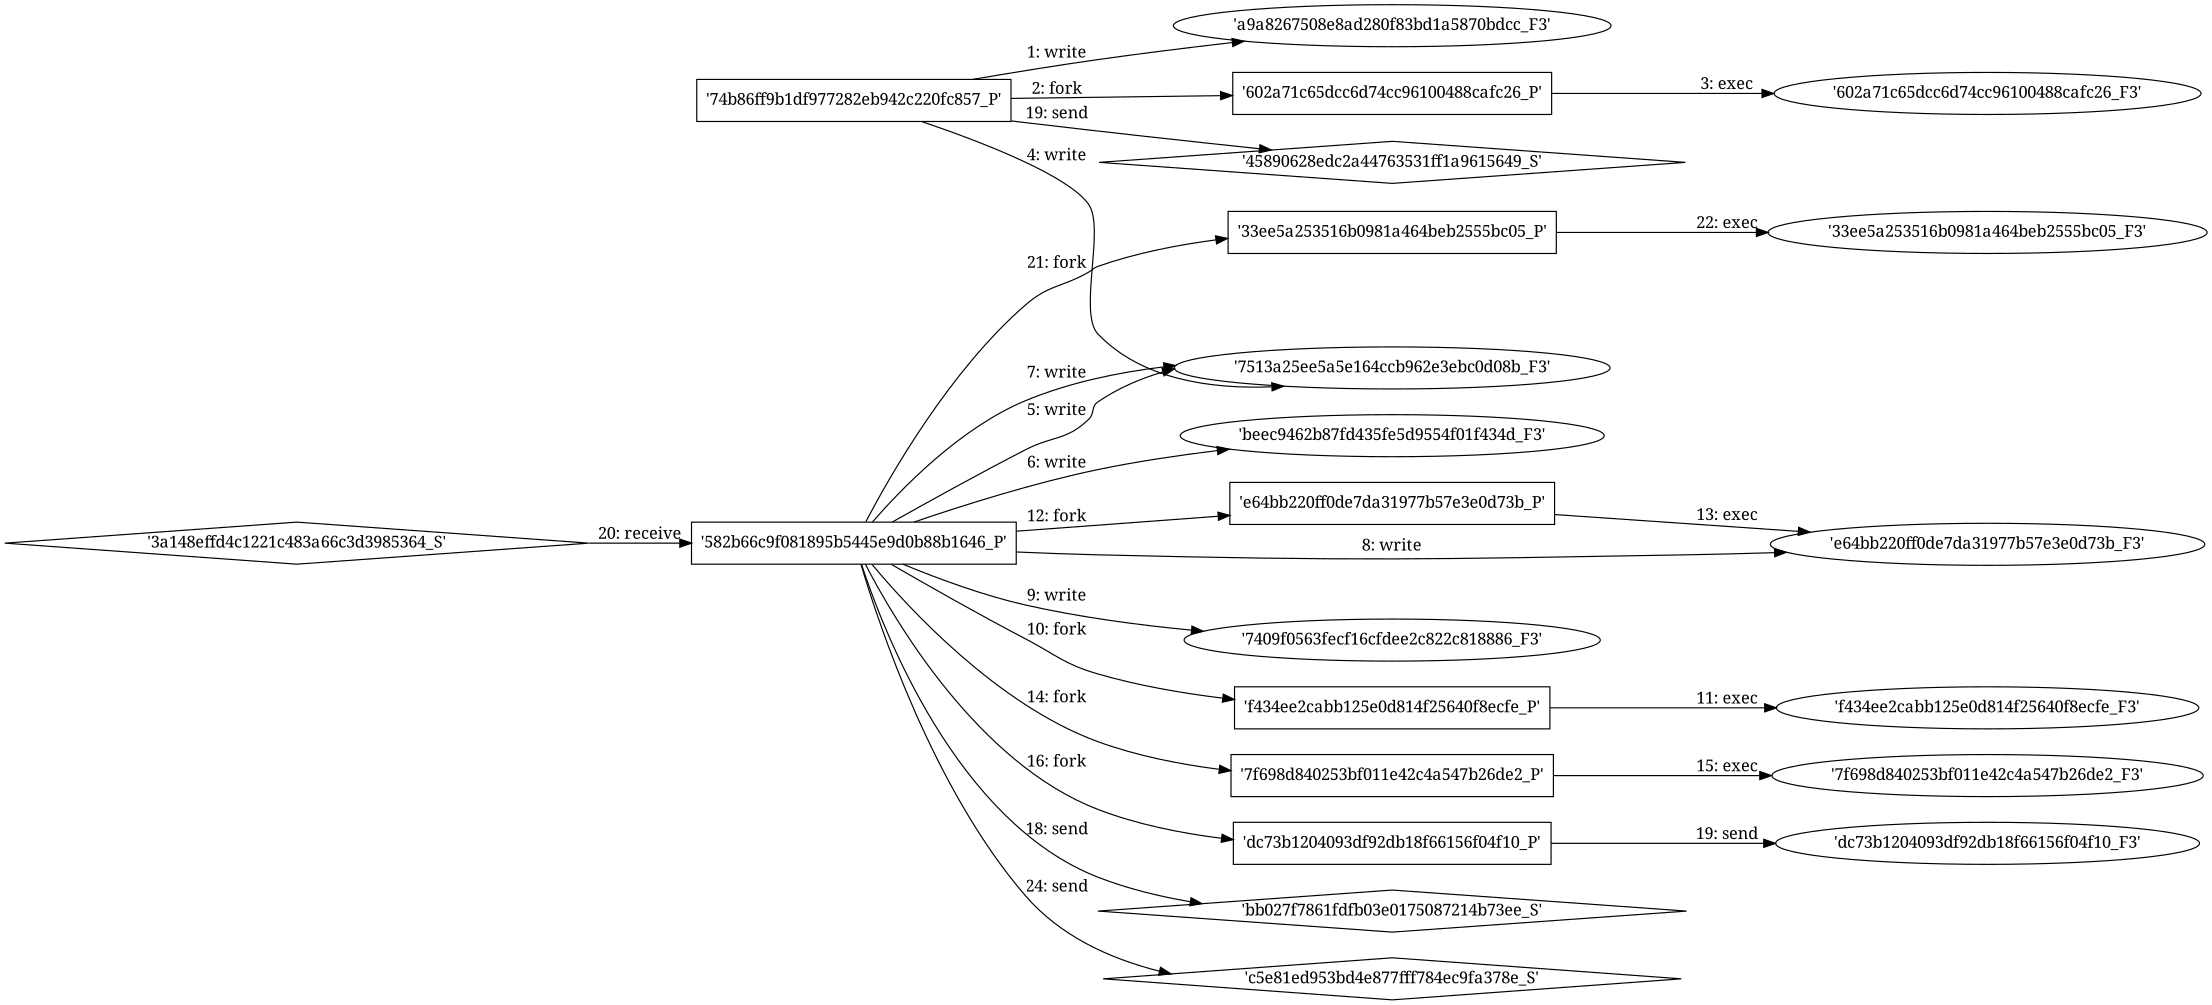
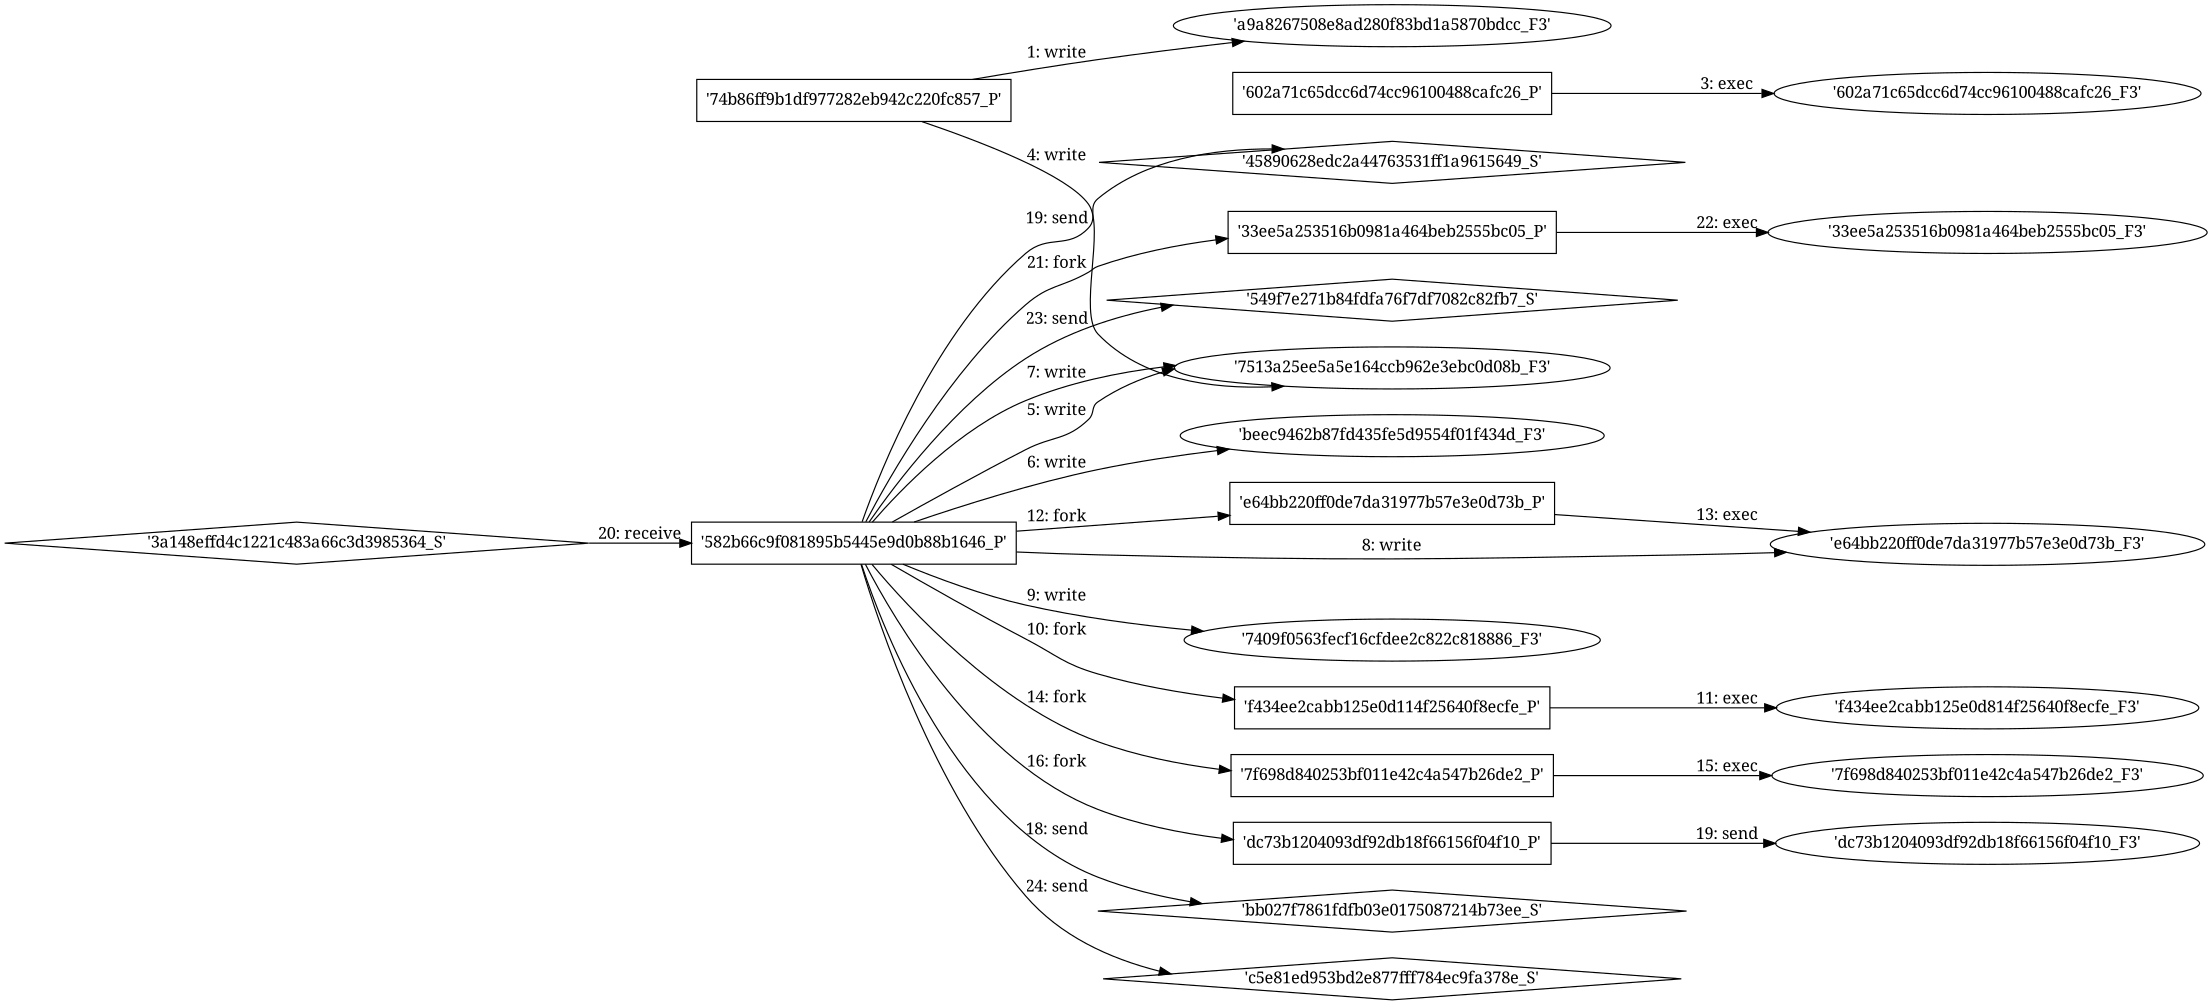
edge "'74b86ff9b1df977282eb942c220fc857_P'" -> "'602a71c65dcc6d74cc96100488cafc26_P'": removed, label "2: fork"
edge "'74b86ff9b1df977282eb942c220fc857_P'" -> "'45890628edc2a44763531ff1a9615649_S'": now "'582b66c9f081895b5445e9d0b88b1646_P'" -> "'45890628edc2a44763531ff1a9615649_S'"
node "'549f7e271b84fdfa76f7df7082c82fb7_S'": added
node "'f434ee2cabb125e0d814f25640f8ecfe_P'": label "'f434ee2cabb125e0d814f25640f8ecfe_P'" -> "'f434ee2cabb125e0d114f25640f8ecfe_P'"
node "'c5e81ed953bd4e877fff784ec9fa378e_S'": label "'c5e81ed953bd4e877fff784ec9fa378e_S'" -> "'c5e81ed953bd2e877fff784ec9fa378e_S'"
